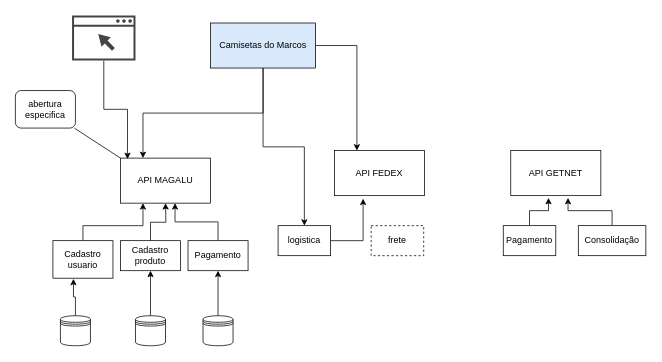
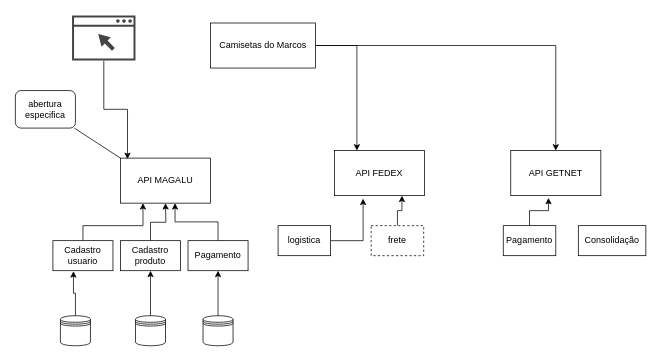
node "Camisetas do Marcos": fillcolor #dae8fc -> #ffffff
edge "Camisetas do Marcos" -> "API MAGALU": removed
edge "Camisetas do Marcos" -> "logistica": now "Camisetas do Marcos" -> "API GETNET"
edge "Consolidação" -> "API GETNET": removed
edge "frete" -> "API FEDEX": added
node "Cadastro usuario": size 60x38 -> 60x30
